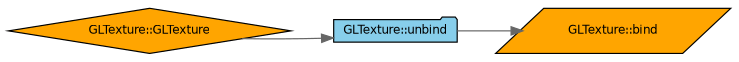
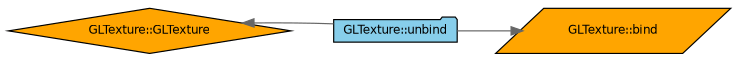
edge "GLTexture::GLTexture" -> "GLTexture::unbind": reversed
